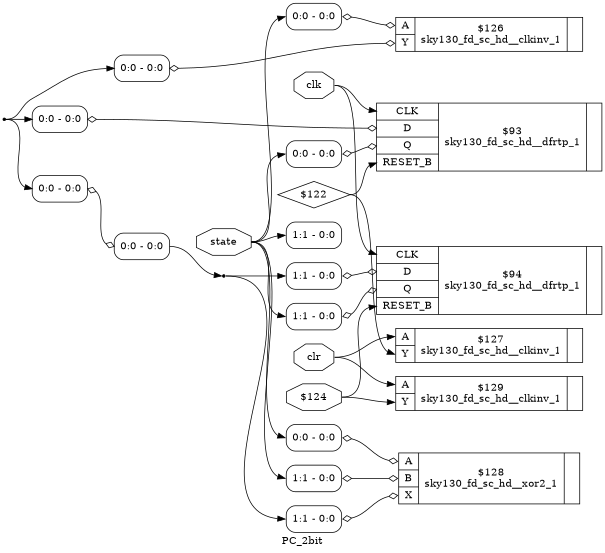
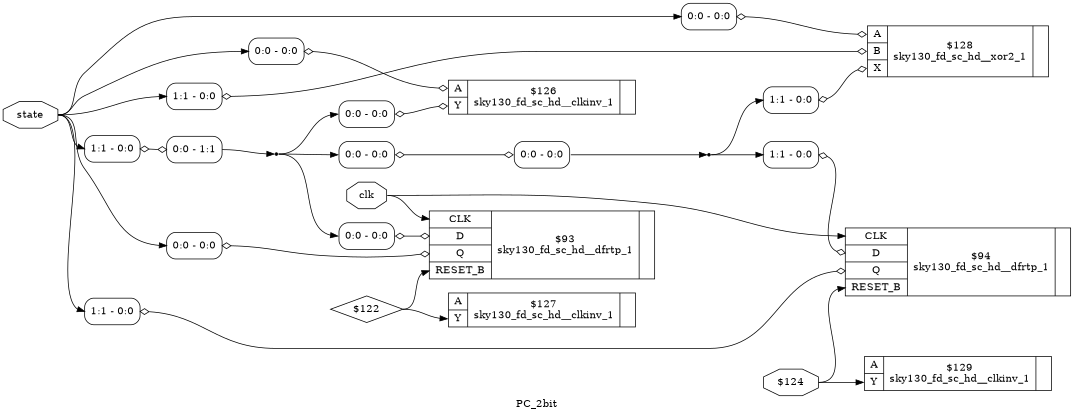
node "0:0 - 1:1": added
node "clr": removed
